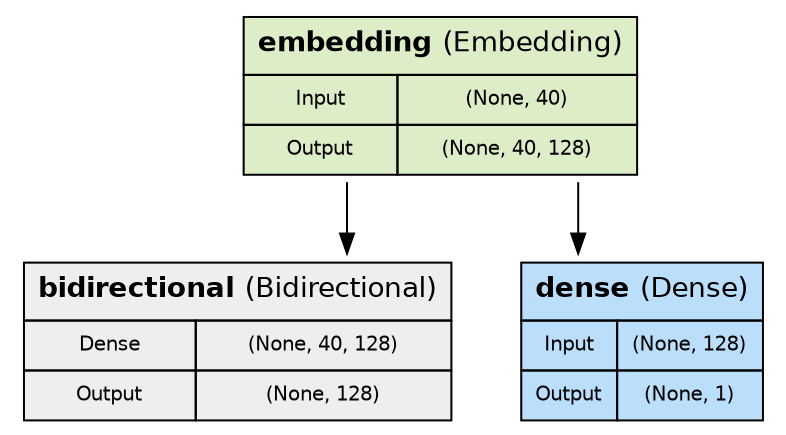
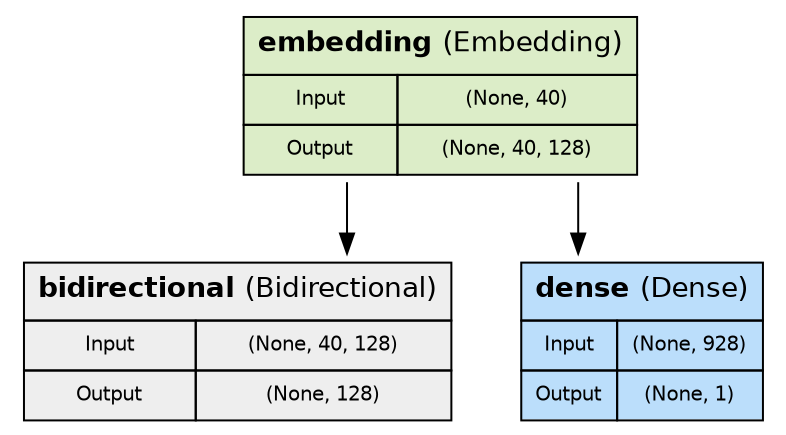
node "bidirectional": text "Dense" -> "Input"
node "dense": text "(None, 128)" -> "(None, 928)"
